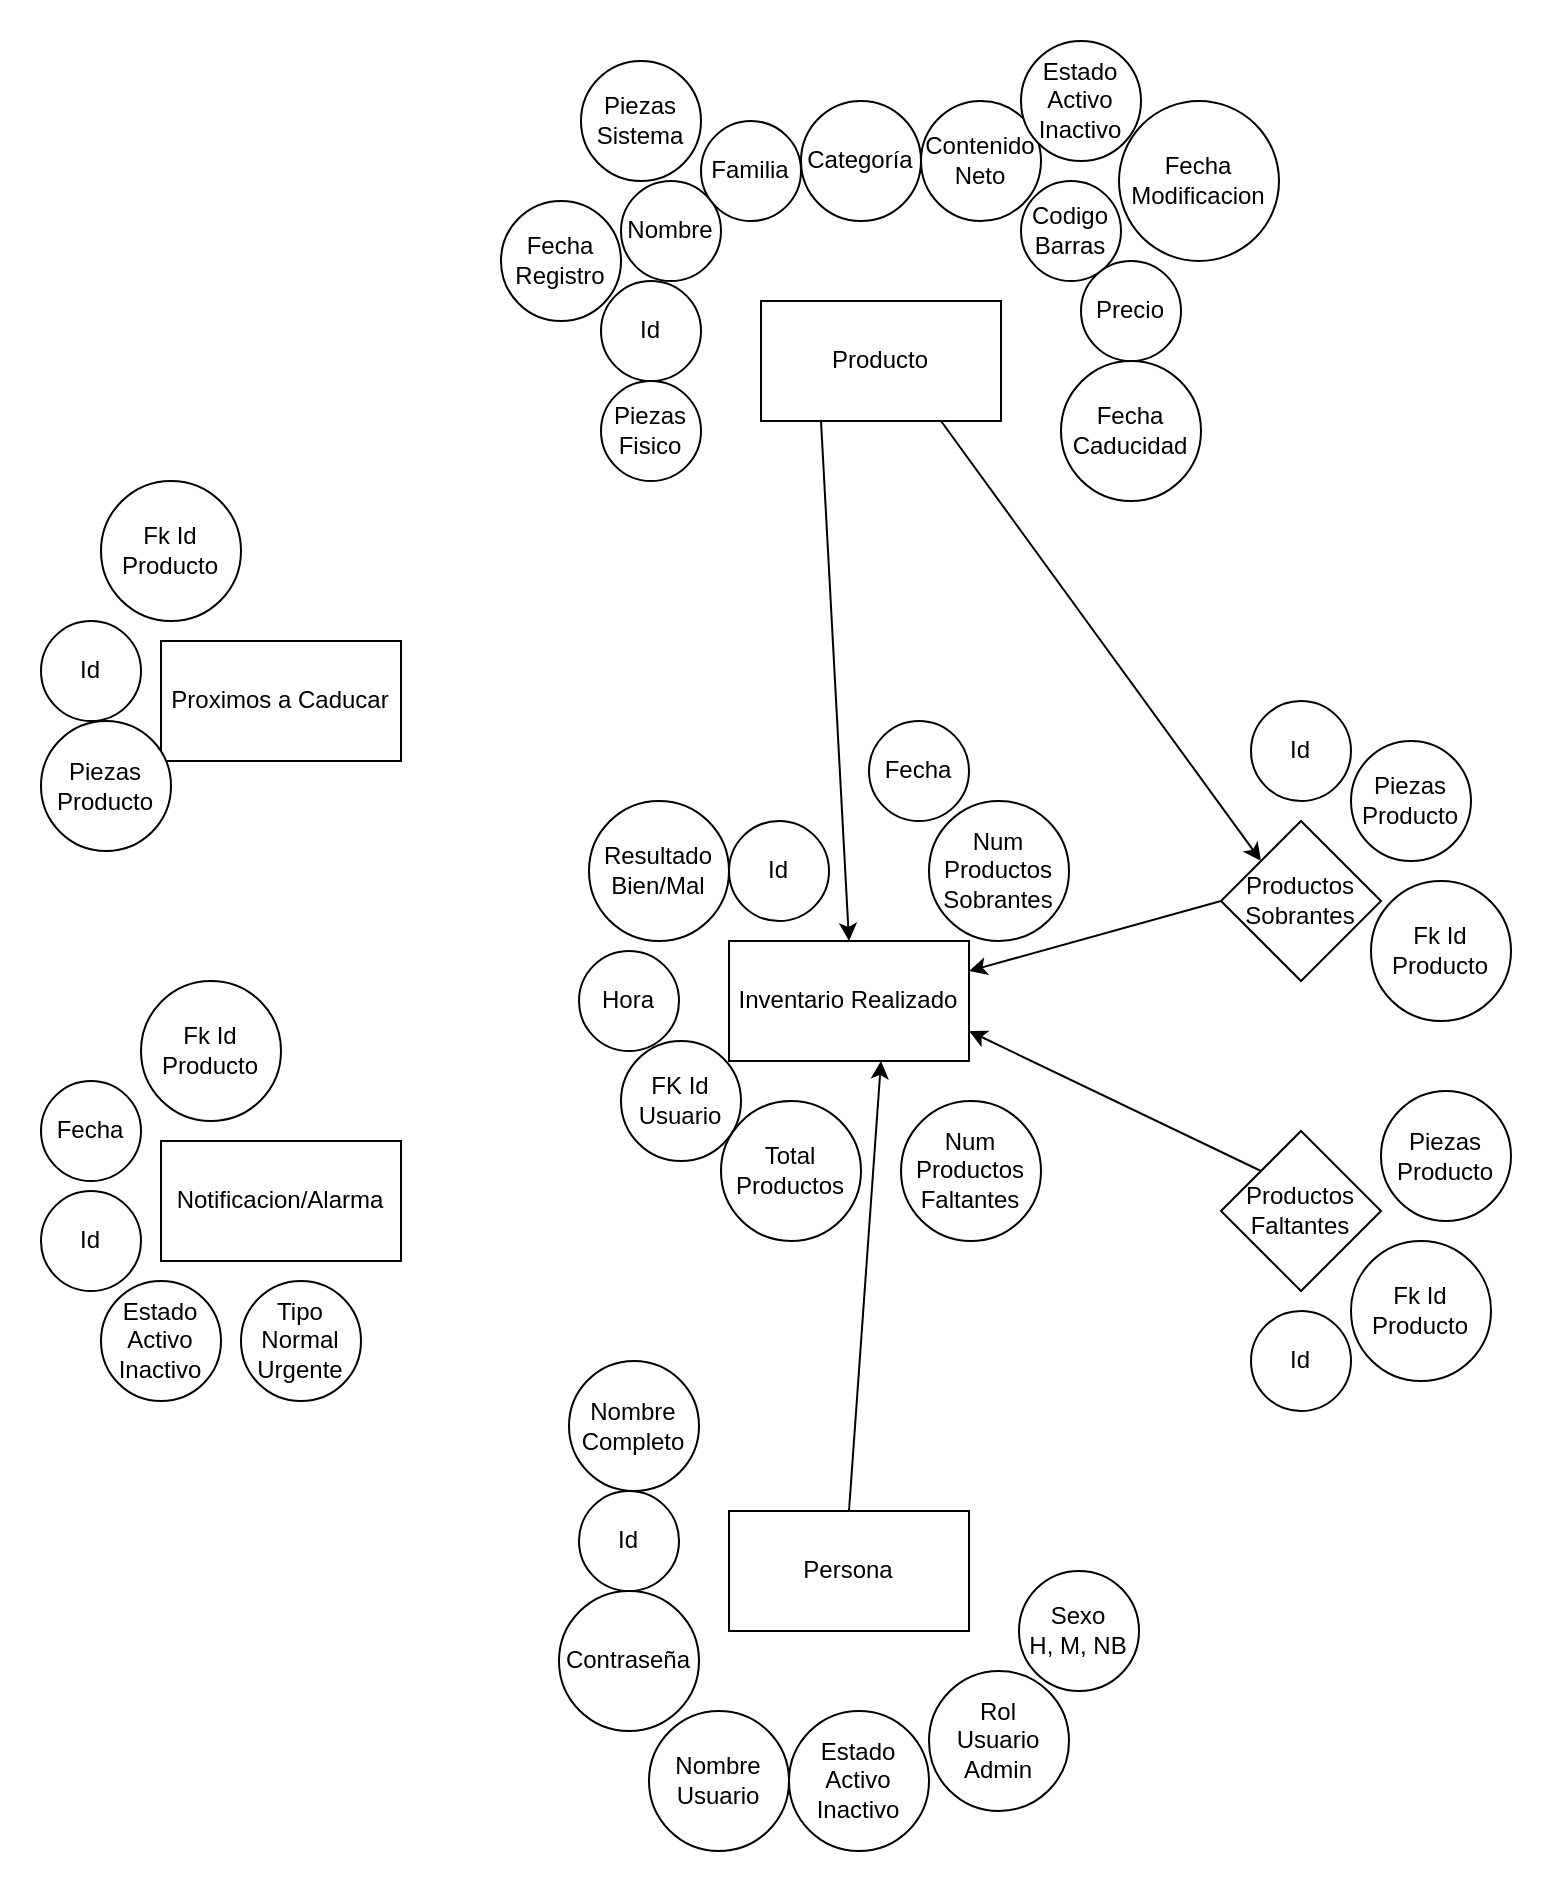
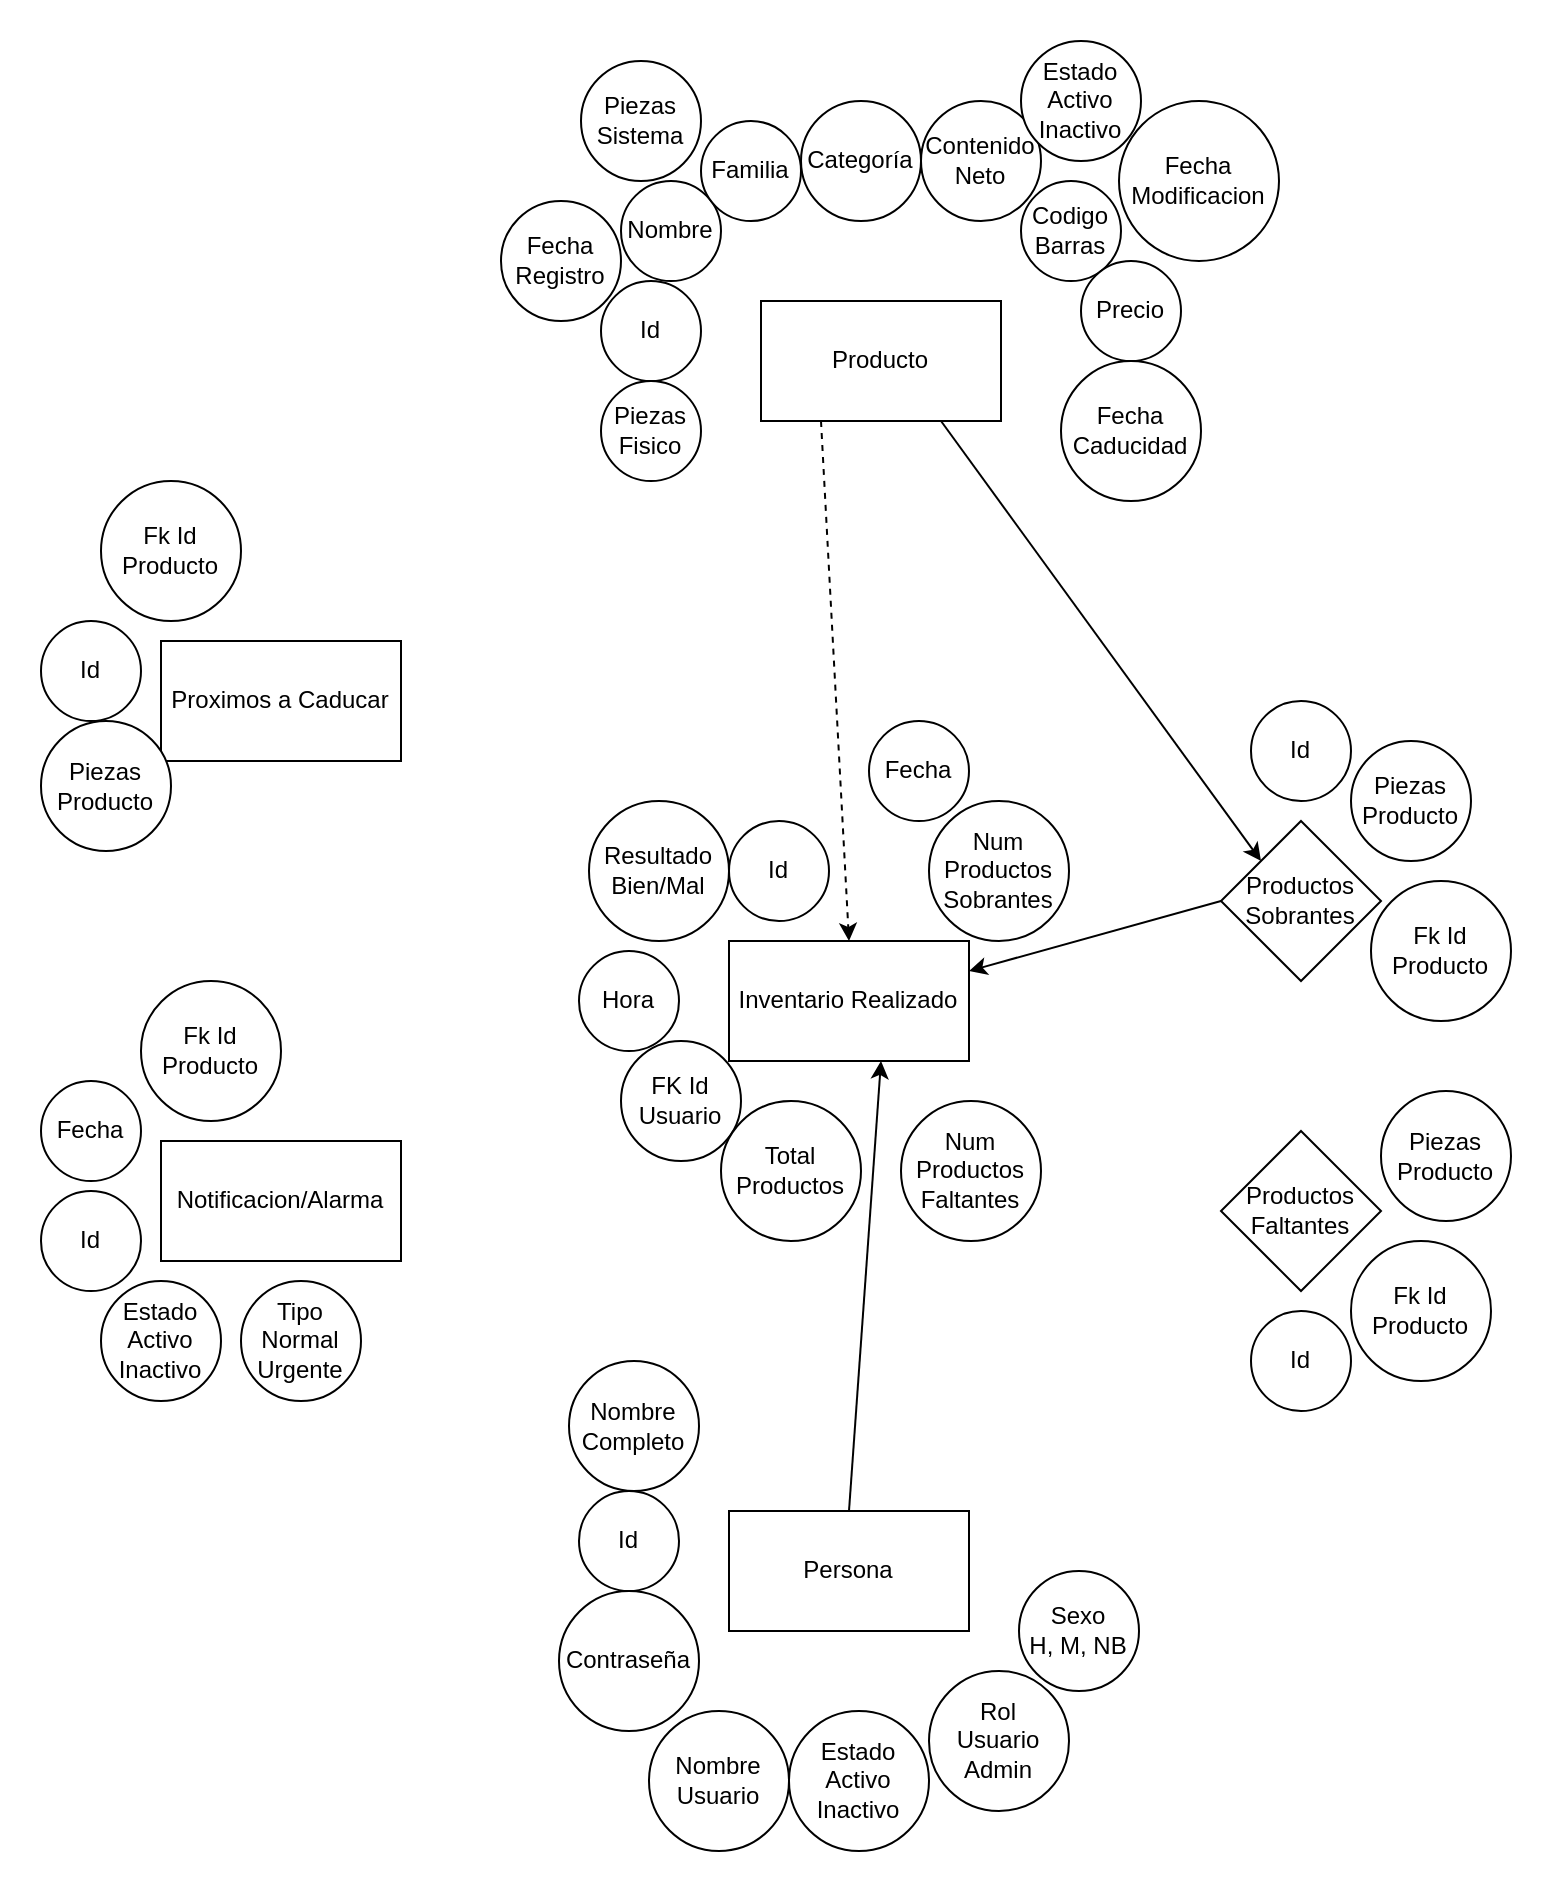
edge "Producto" -> "Inventario Realizado": style solid -> dashed
edge "Productos Faltantes" -> "Inventario Realizado": removed
